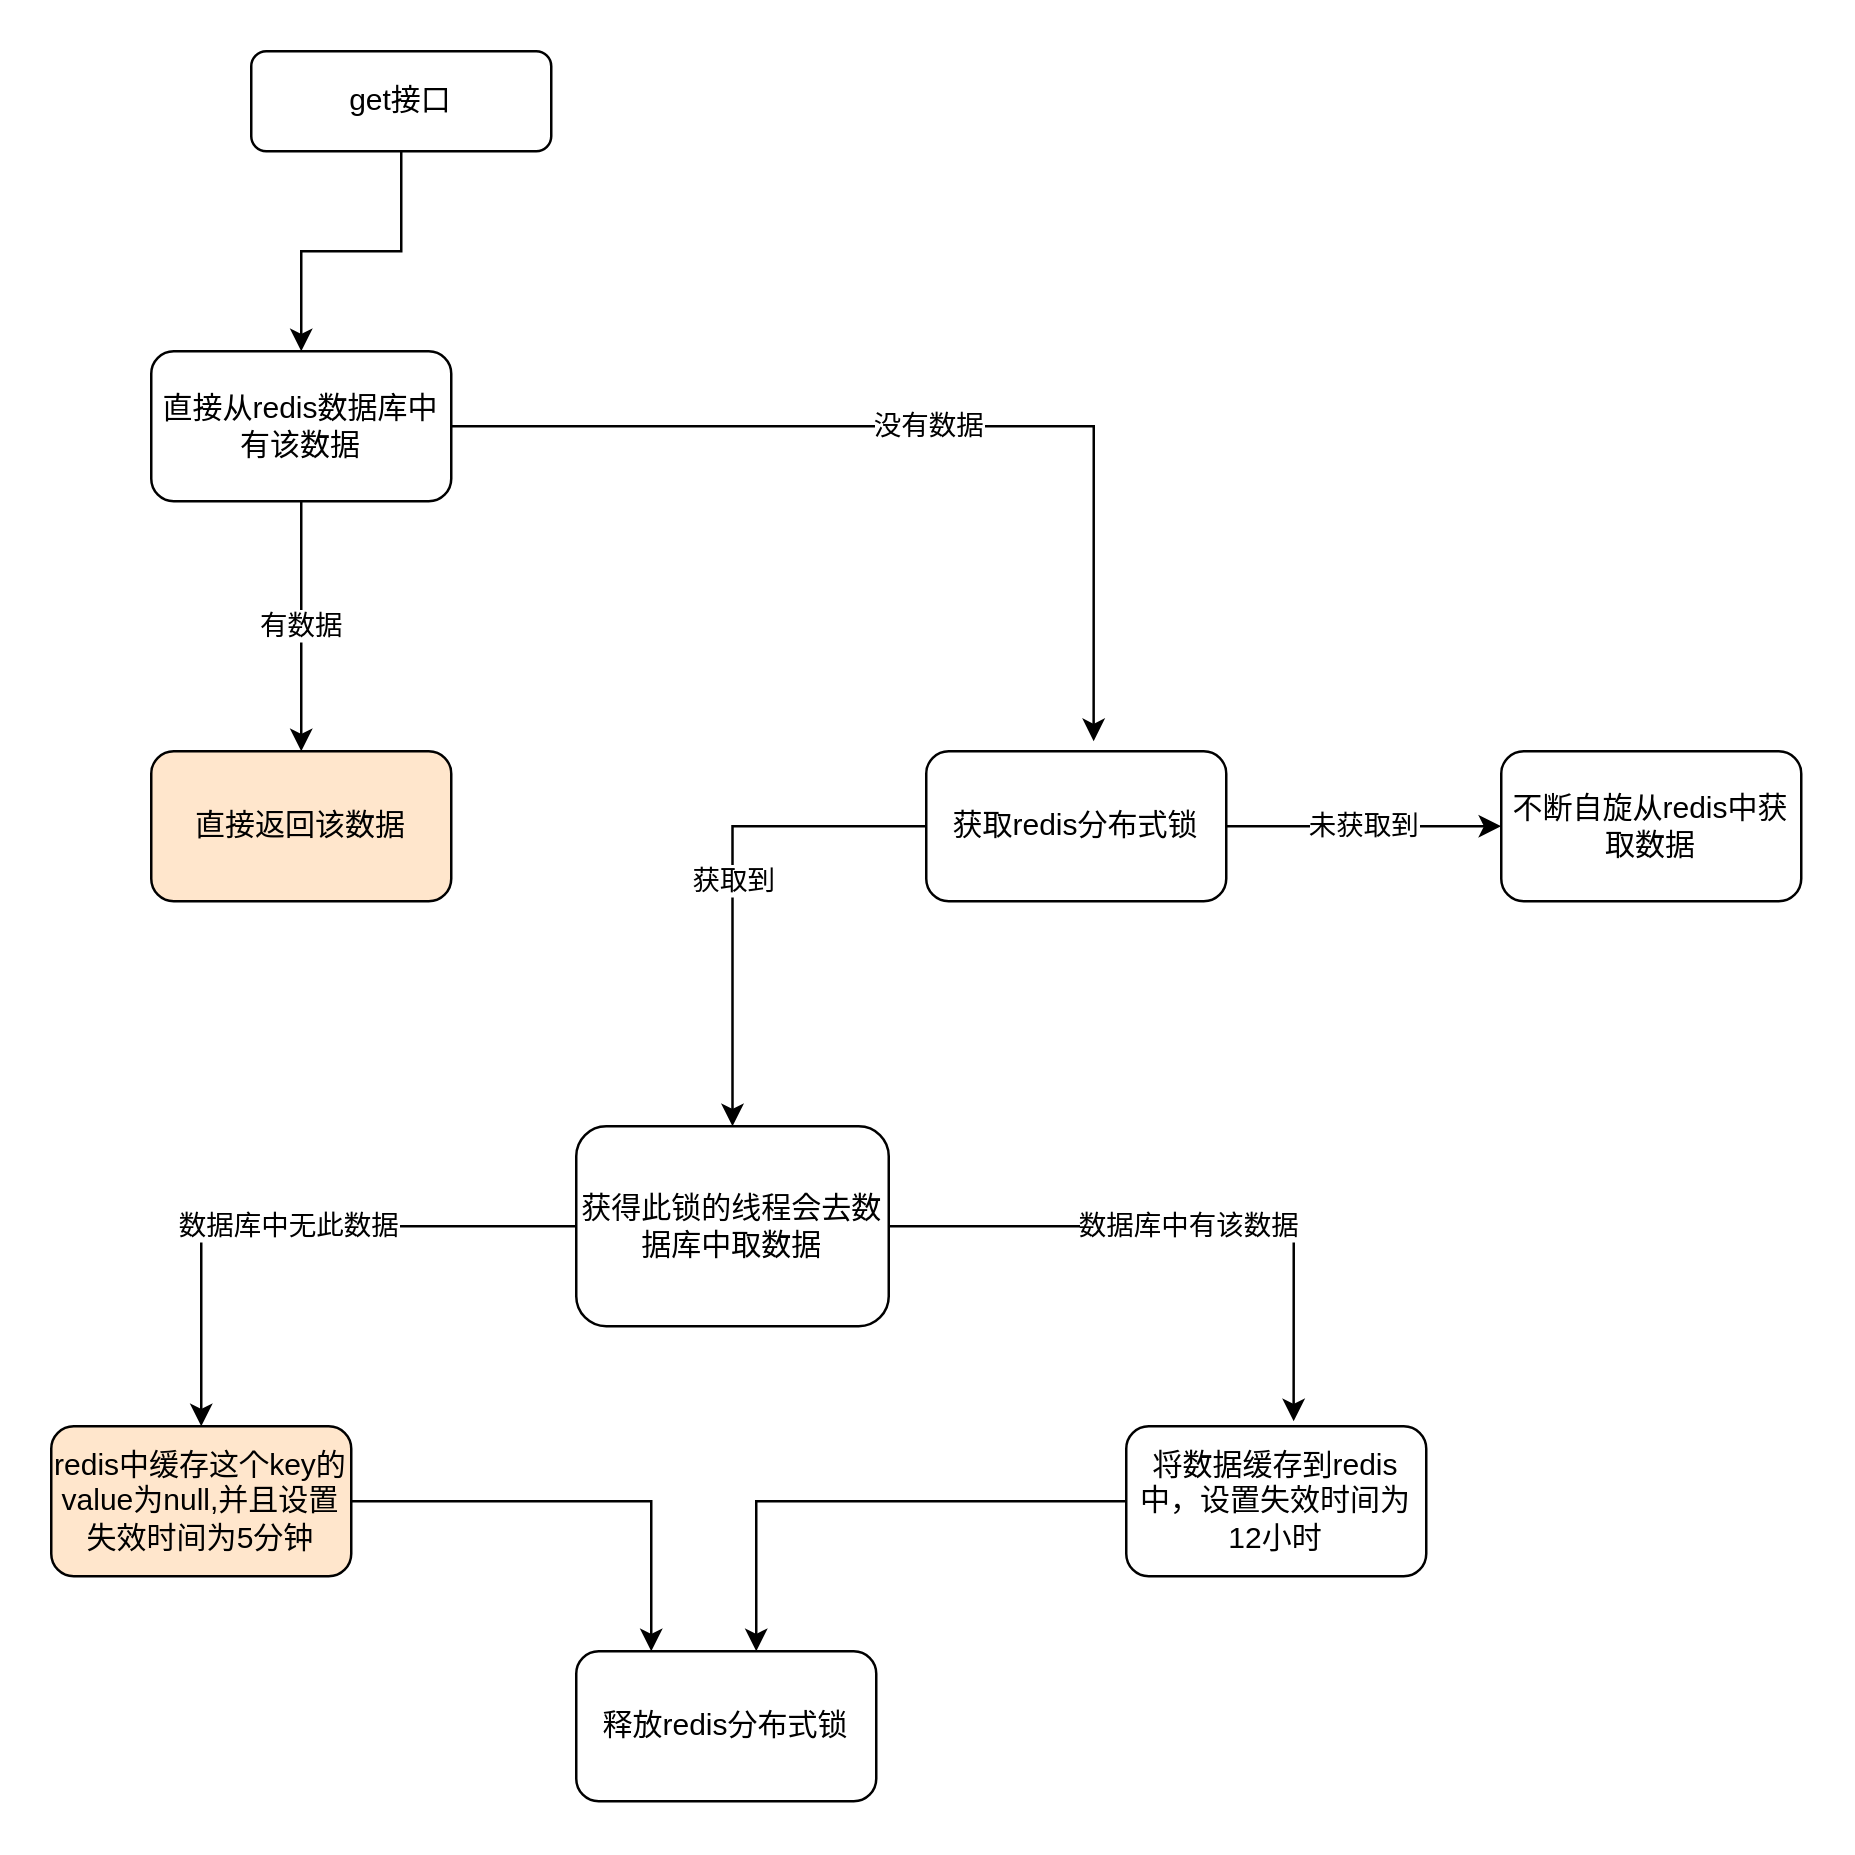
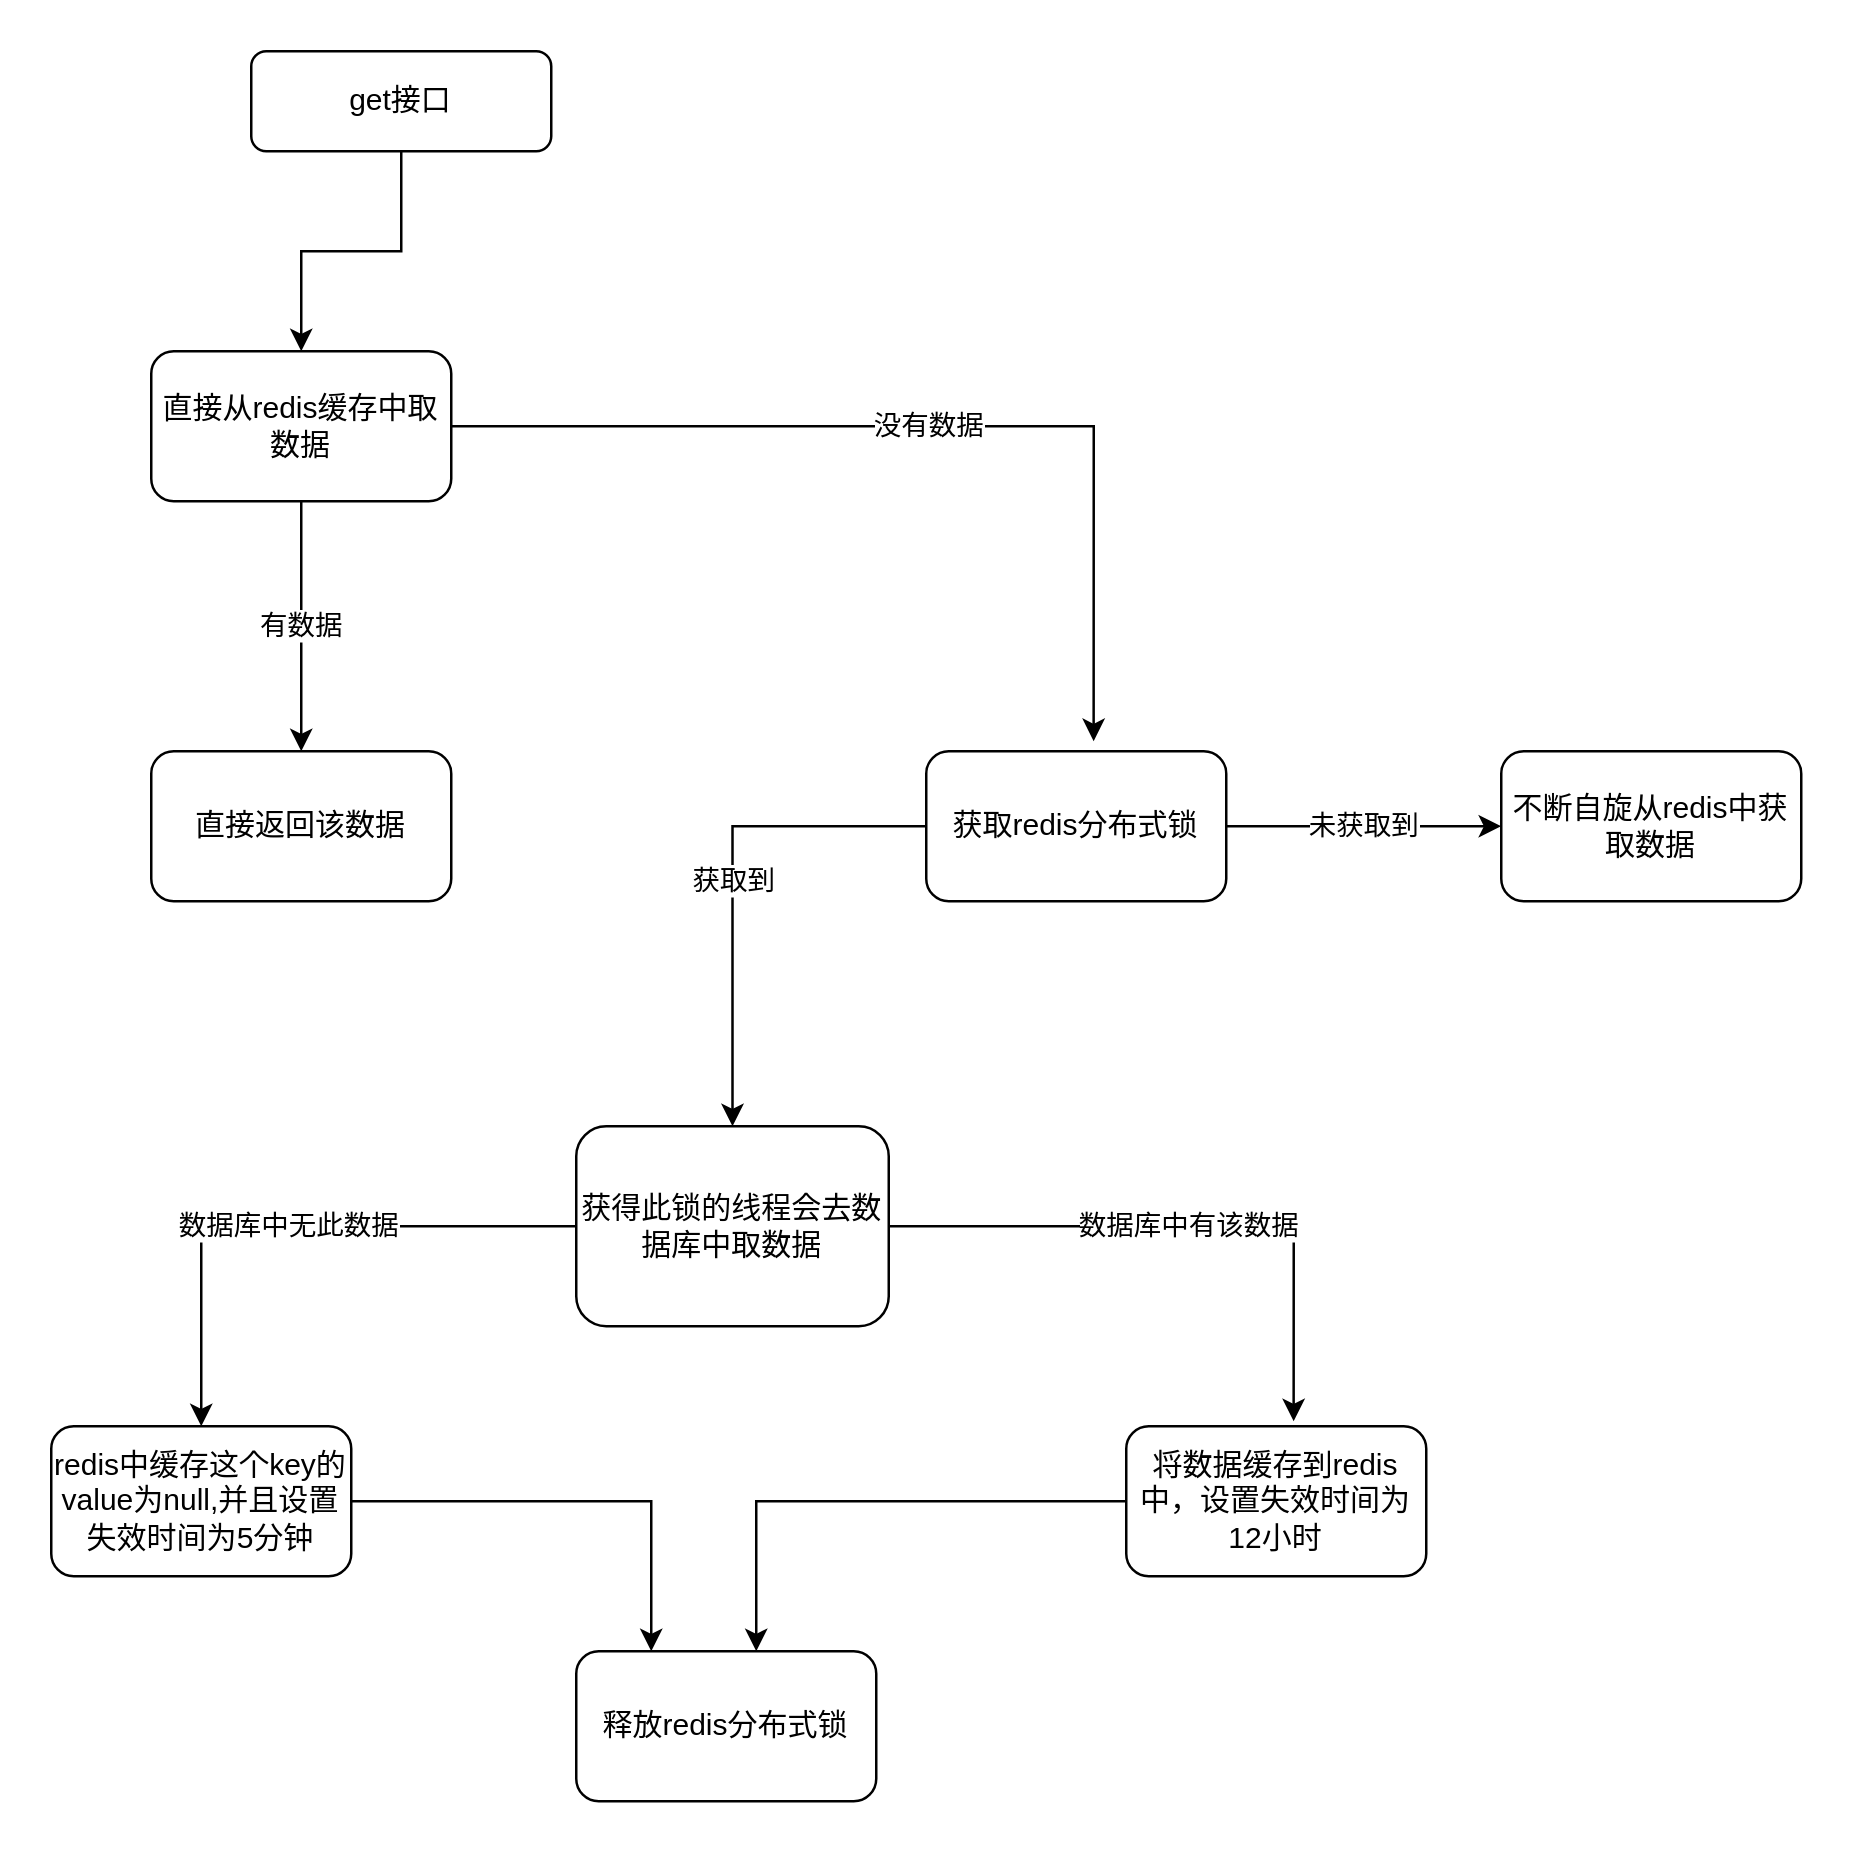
node "直接从redis数据库中有该数据": label "直接从redis数据库中有该数据" -> "直接从redis缓存中取数据"
node "直接返回该数据": fillcolor #ffe6cc -> #ffffff
node "redis中缓存这个key的value为null,并且设置失效时间为5分钟": fillcolor #ffe6cc -> #ffffff
